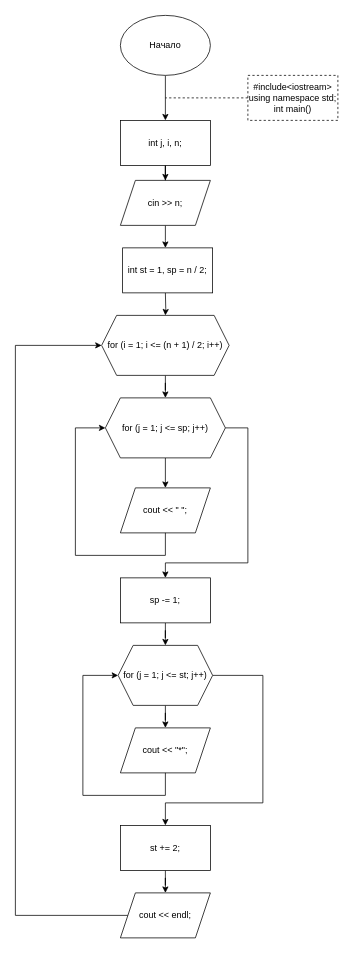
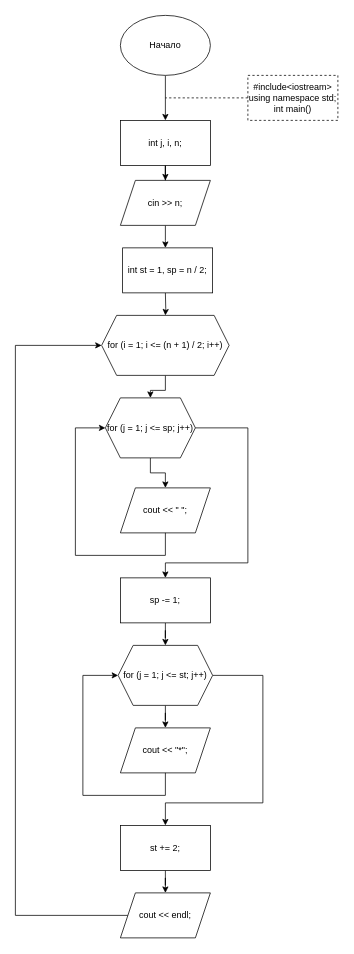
node "for (j = 1; j <= sp; j++)": size 120x60 -> 90x60
